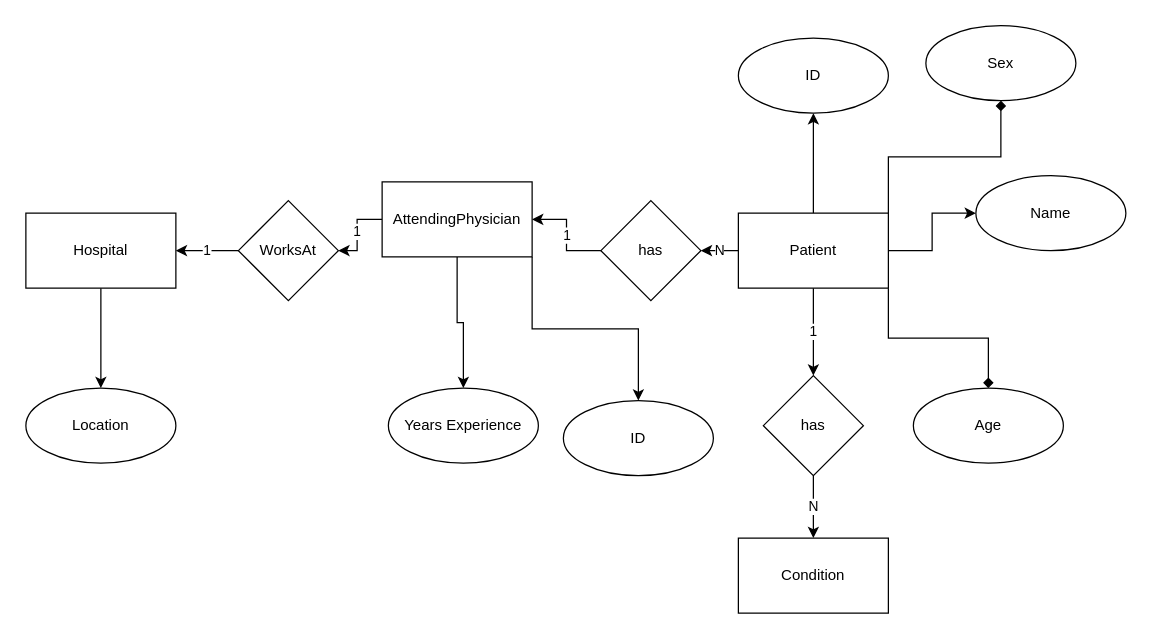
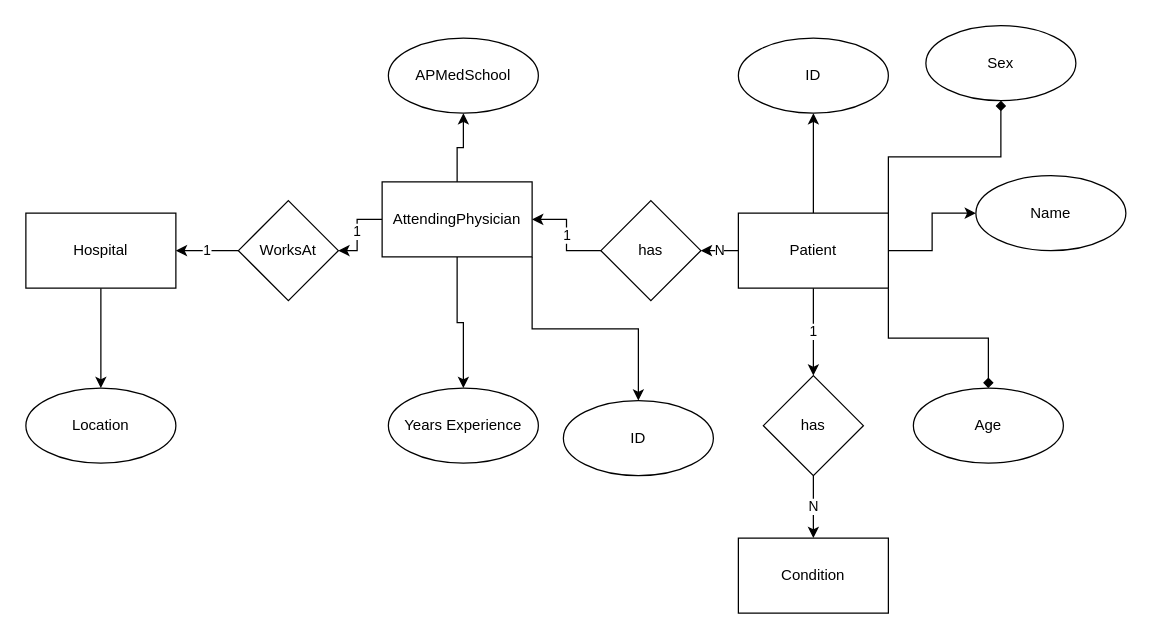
node "APMedSchool": added
edge "AttendingPhysician" -> "APMedSchool": added
